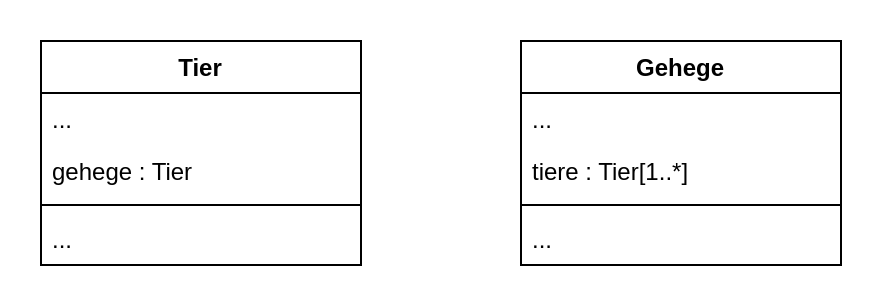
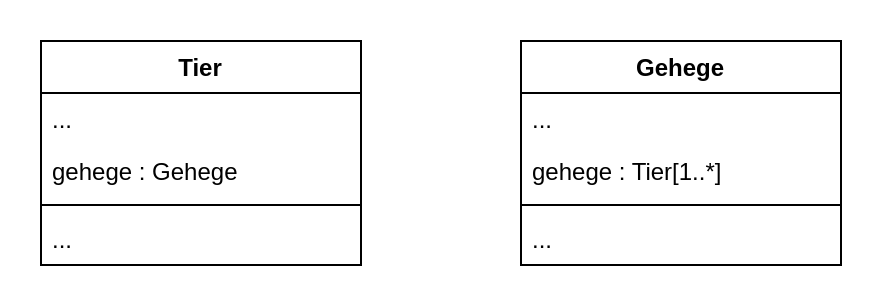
node "gehege : Tier": label "gehege : Tier" -> "gehege : Gehege"
node "tiere : Tier[1..*]": label "tiere : Tier[1..*]" -> "gehege : Tier[1..*]"
